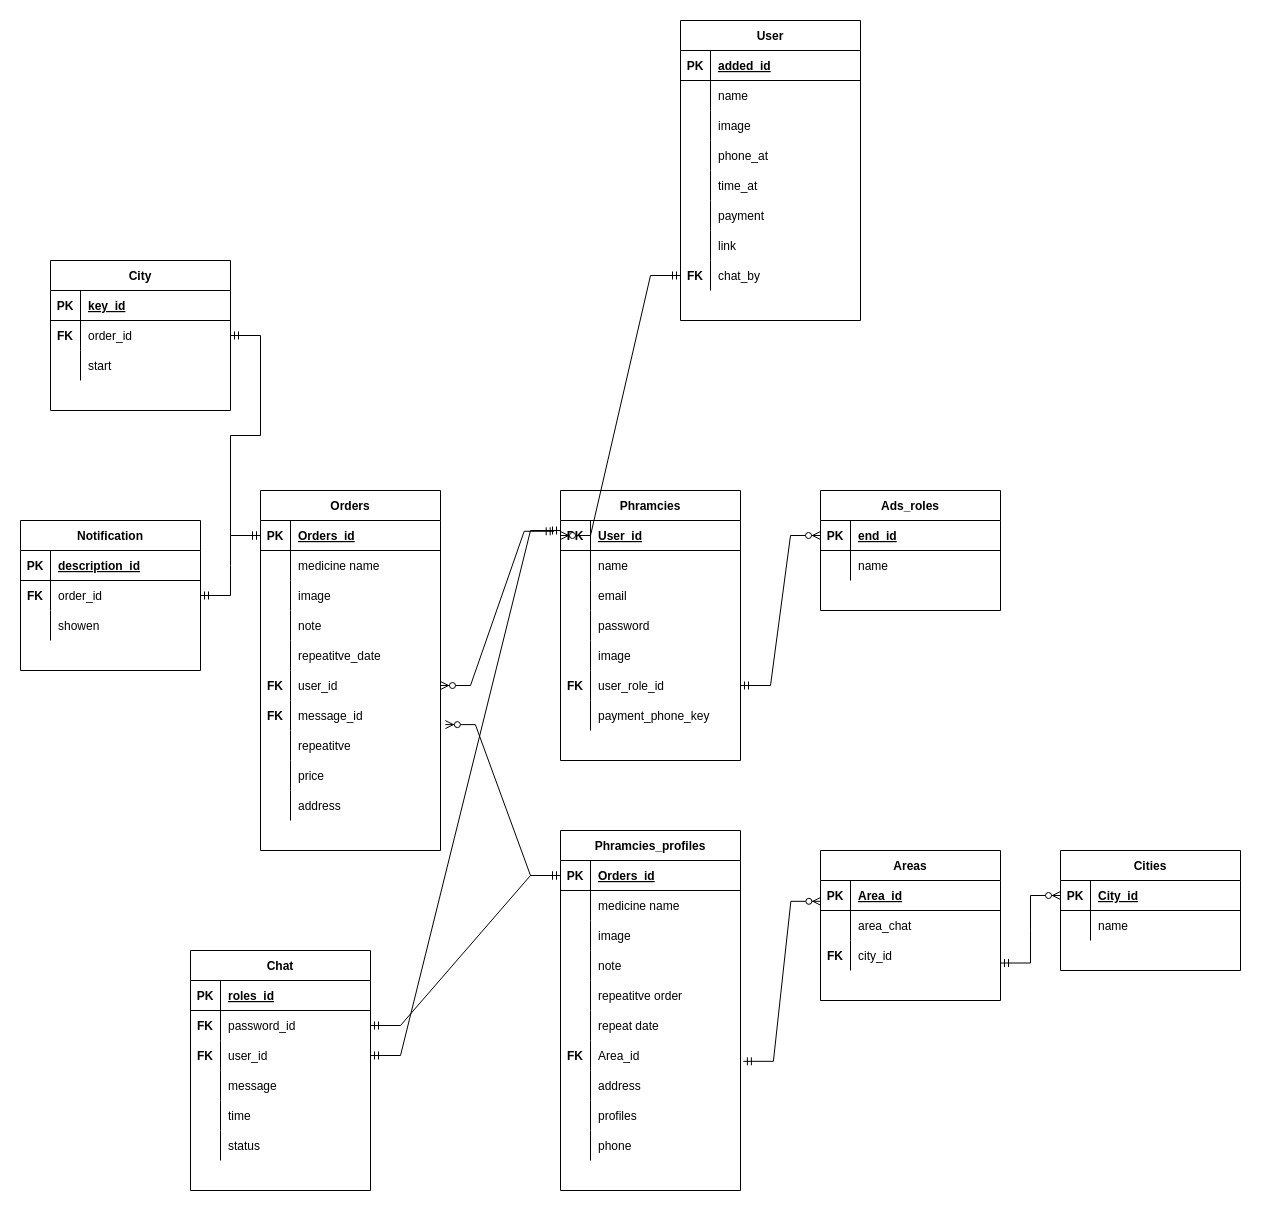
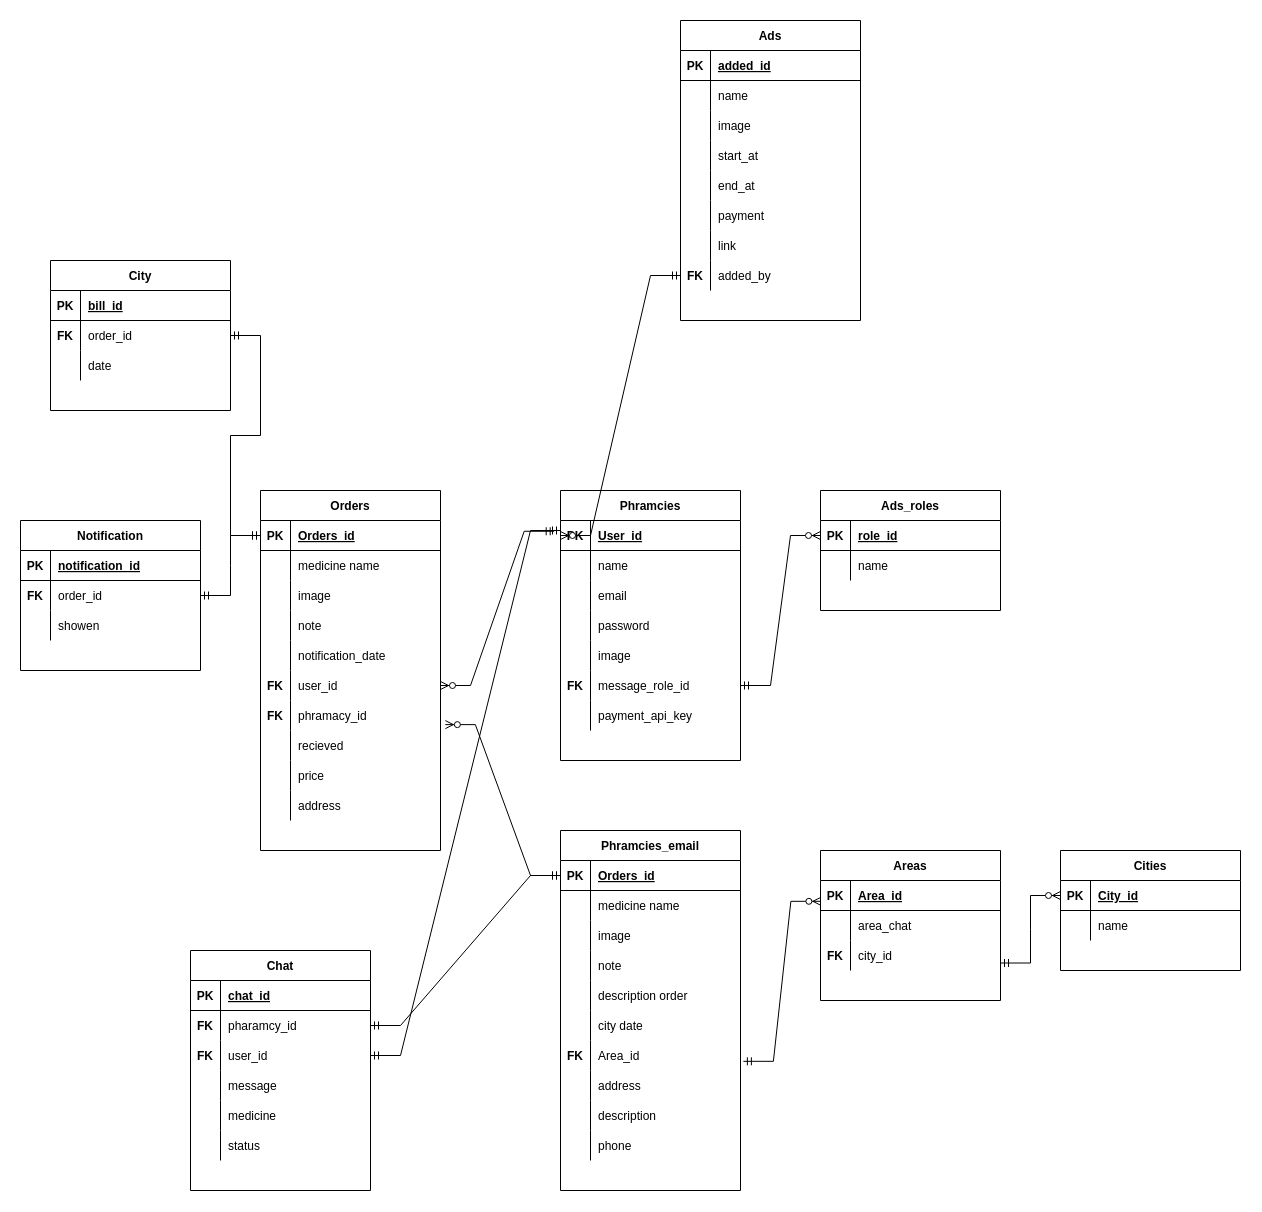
node "User": label "User" -> "Ads"
node "phone_at": label "phone_at" -> "start_at"
node "time_at": label "time_at" -> "end_at"
node "chat_by": label "chat_by" -> "added_by"
node "key_id": label "key_id" -> "bill_id"
node "start": label "start" -> "date"
node "end_id": label "end_id" -> "role_id"
node "description_id": label "description_id" -> "notification_id"
node "repeatitve_date": label "repeatitve_date" -> "notification_date"
node "user_role_id": label "user_role_id" -> "message_role_id"
node "message_id": label "message_id" -> "phramacy_id"
node "payment_phone_key": label "payment_phone_key" -> "payment_api_key"
node "repeatitve": label "repeatitve" -> "recieved"
node "Phramcies_profiles": label "Phramcies_profiles" -> "Phramcies_email"
node "roles_id": label "roles_id" -> "chat_id"
node "repeatitve order": label "repeatitve order" -> "description order"
node "password_id": label "password_id" -> "pharamcy_id"
node "repeat date": label "repeat date" -> "city date"
node "time": label "time" -> "medicine"
node "profiles": label "profiles" -> "description"
